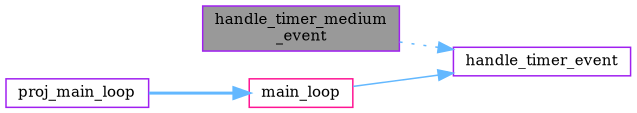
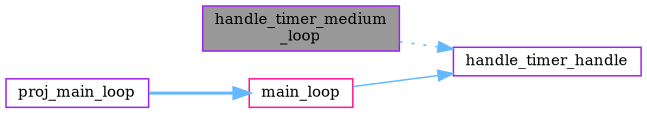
node "handle_timer_medium _event": label "handle_timer_medium _event" -> "handle_timer_medium _loop"
node "handle_timer_event": label "handle_timer_event" -> "handle_timer_handle"
